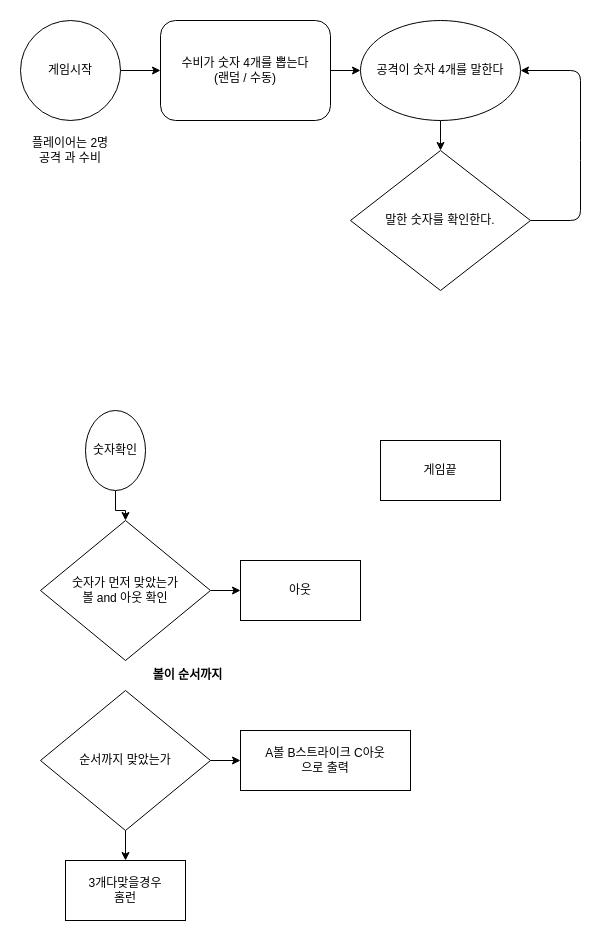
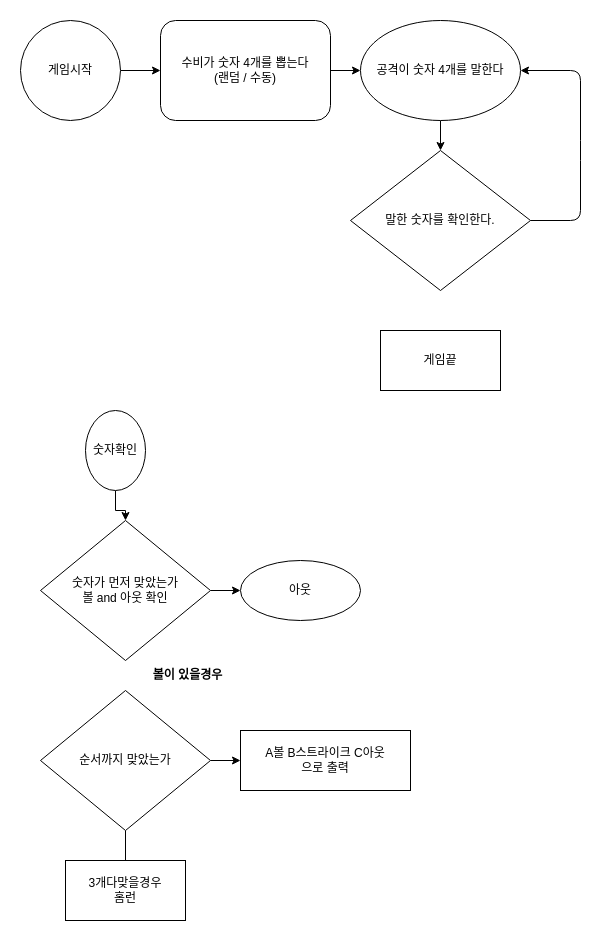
node "플레이어는 2명 공격 과 수비": removed
node "게임끝": moved (441, 471) -> (441, 361)
node "아웃": shape rectangle -> ellipse
node "볼이 순서까지": label "볼이 순서까지" -> "볼이 있을경우"
edge "순서까지 맞았는가" -> "3개다맞을경우 홈런": arrowhead classic -> none
